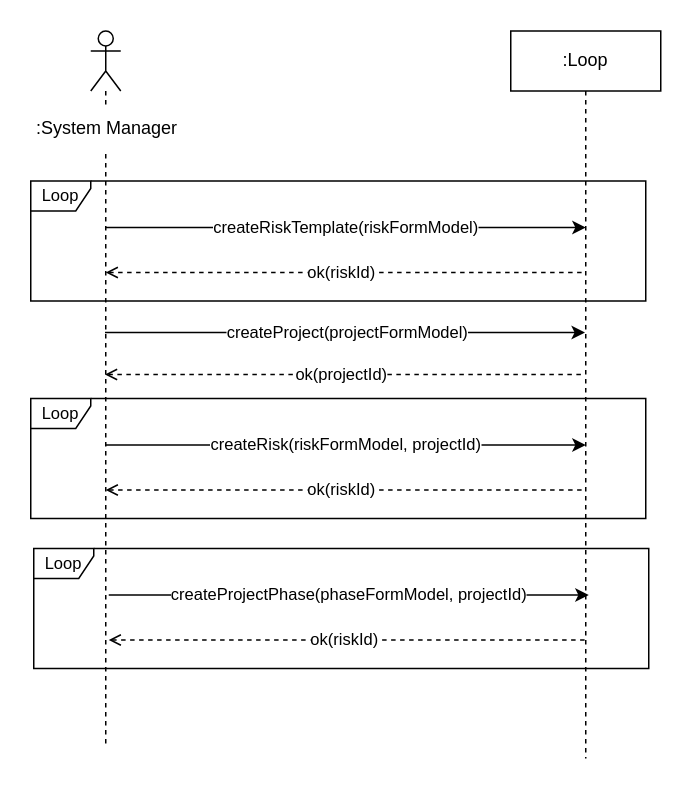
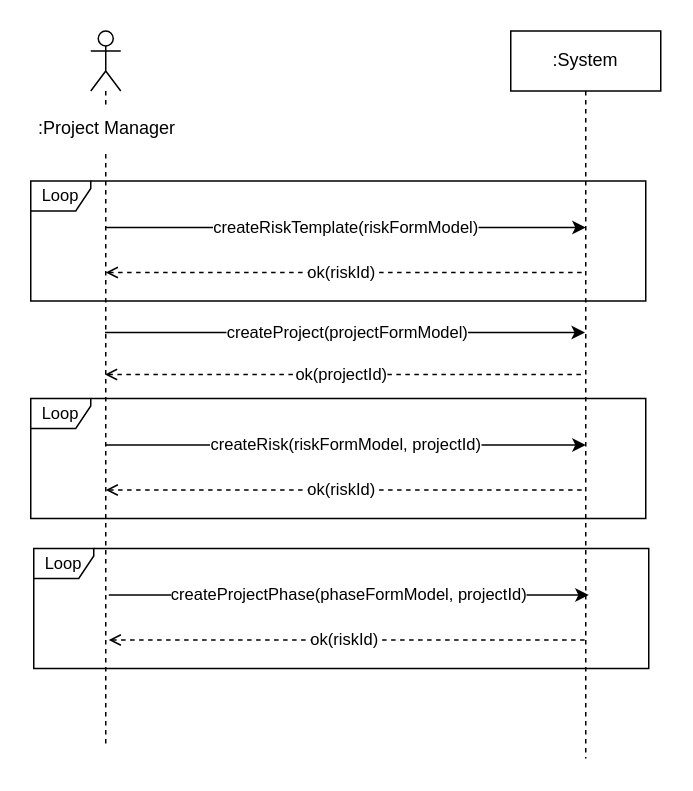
node ":Loop": label ":Loop" -> ":System"
node ":System Manager": label ":System Manager" -> ":Project Manager"
